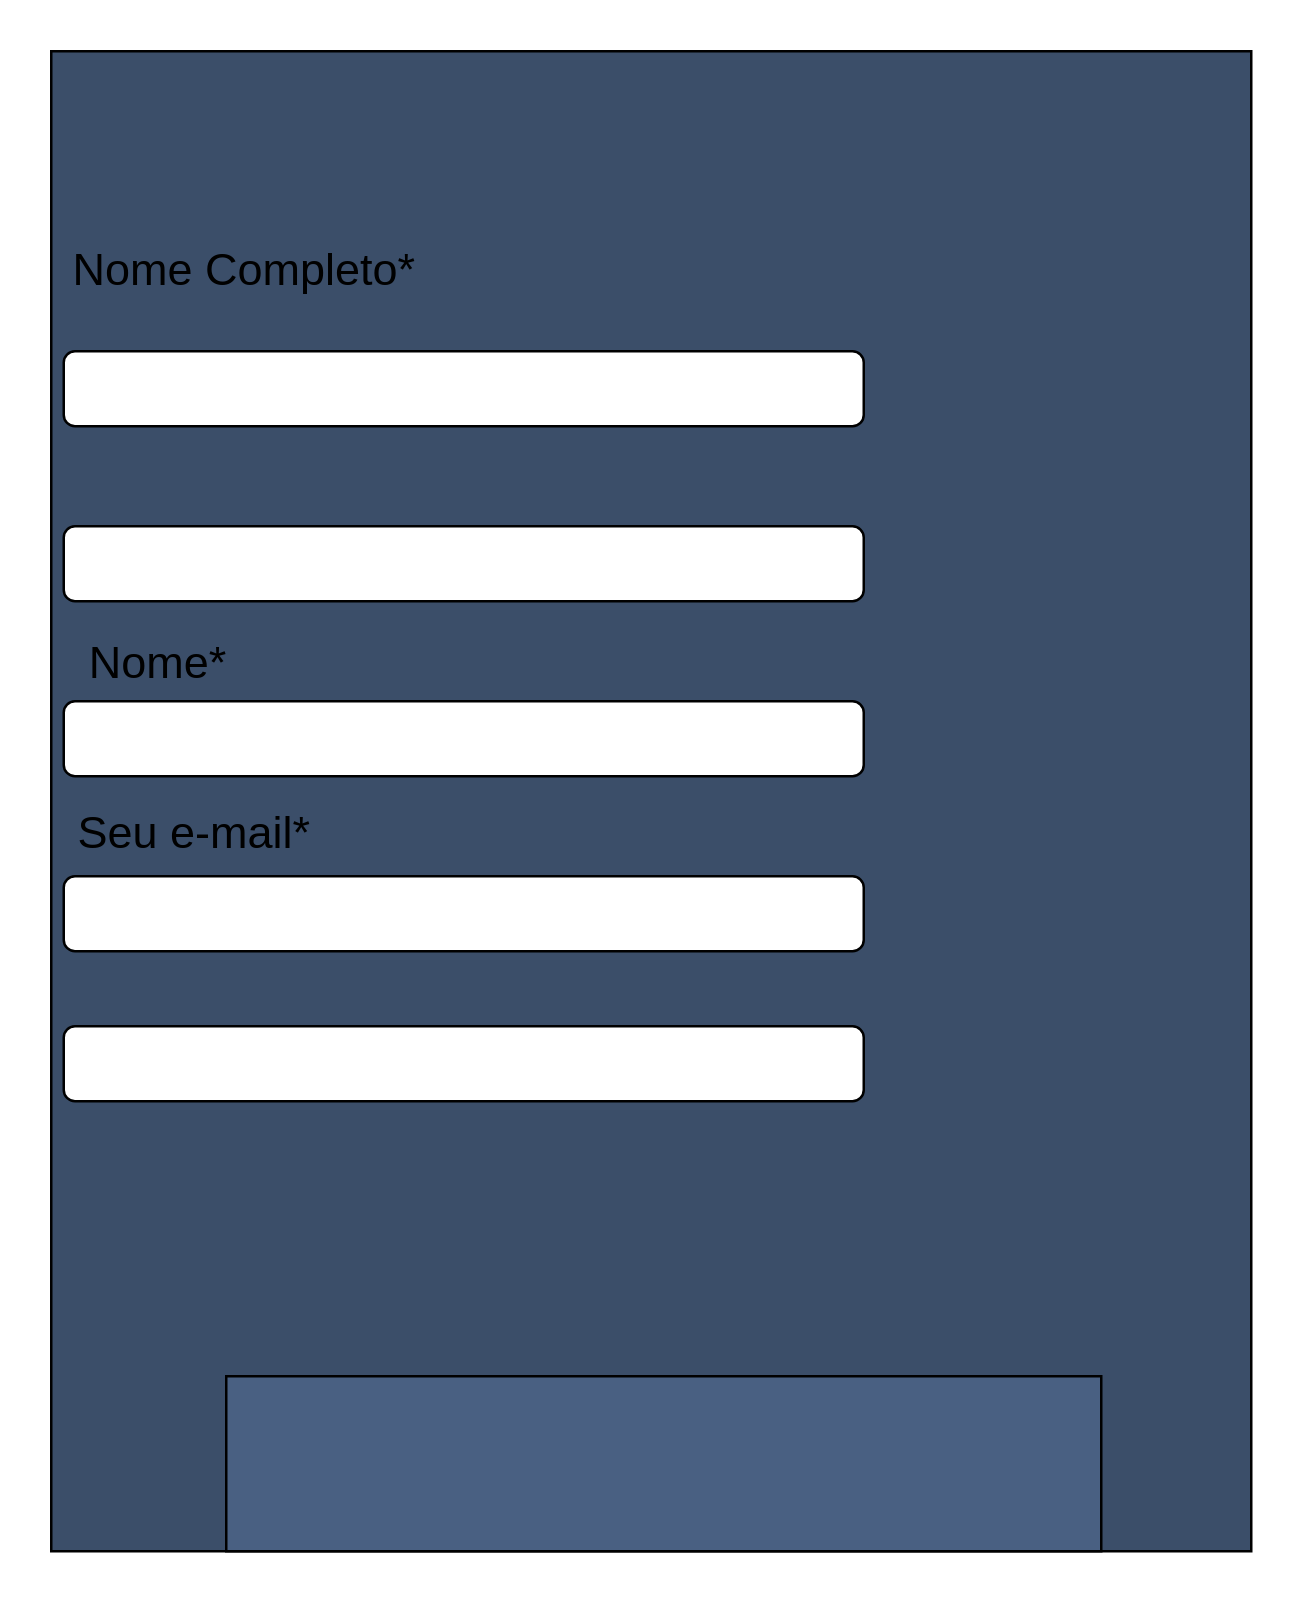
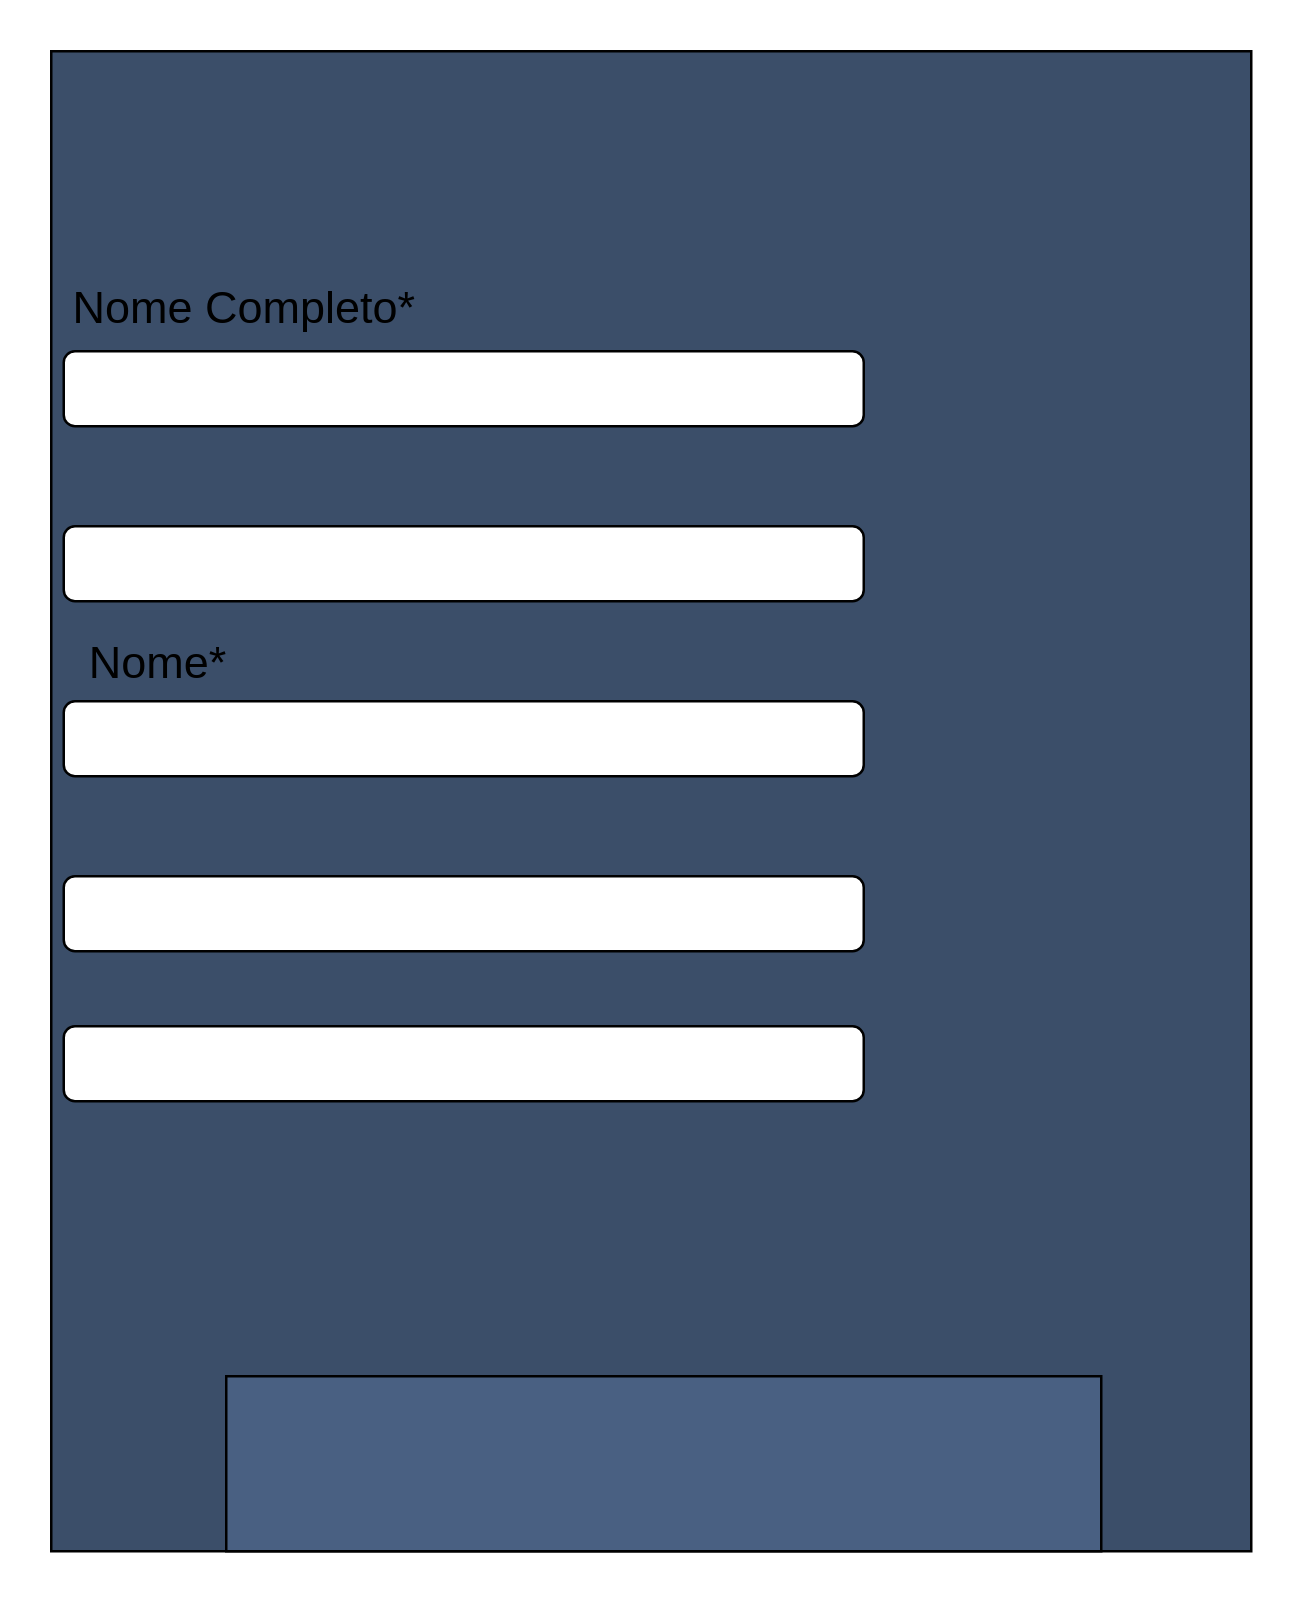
node "Nome Completo*": moved (245, 270) -> (245, 308)
node "Seu e-mail*": removed
